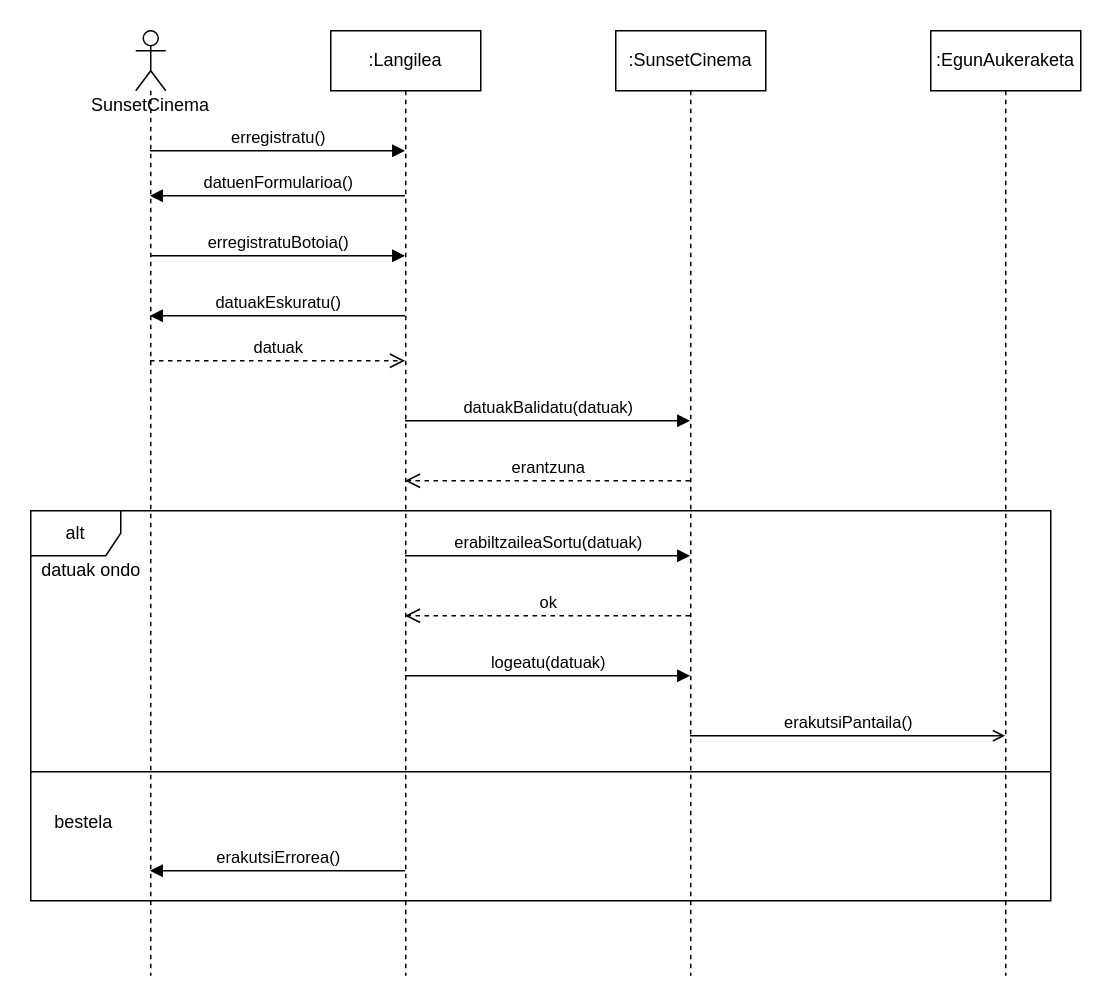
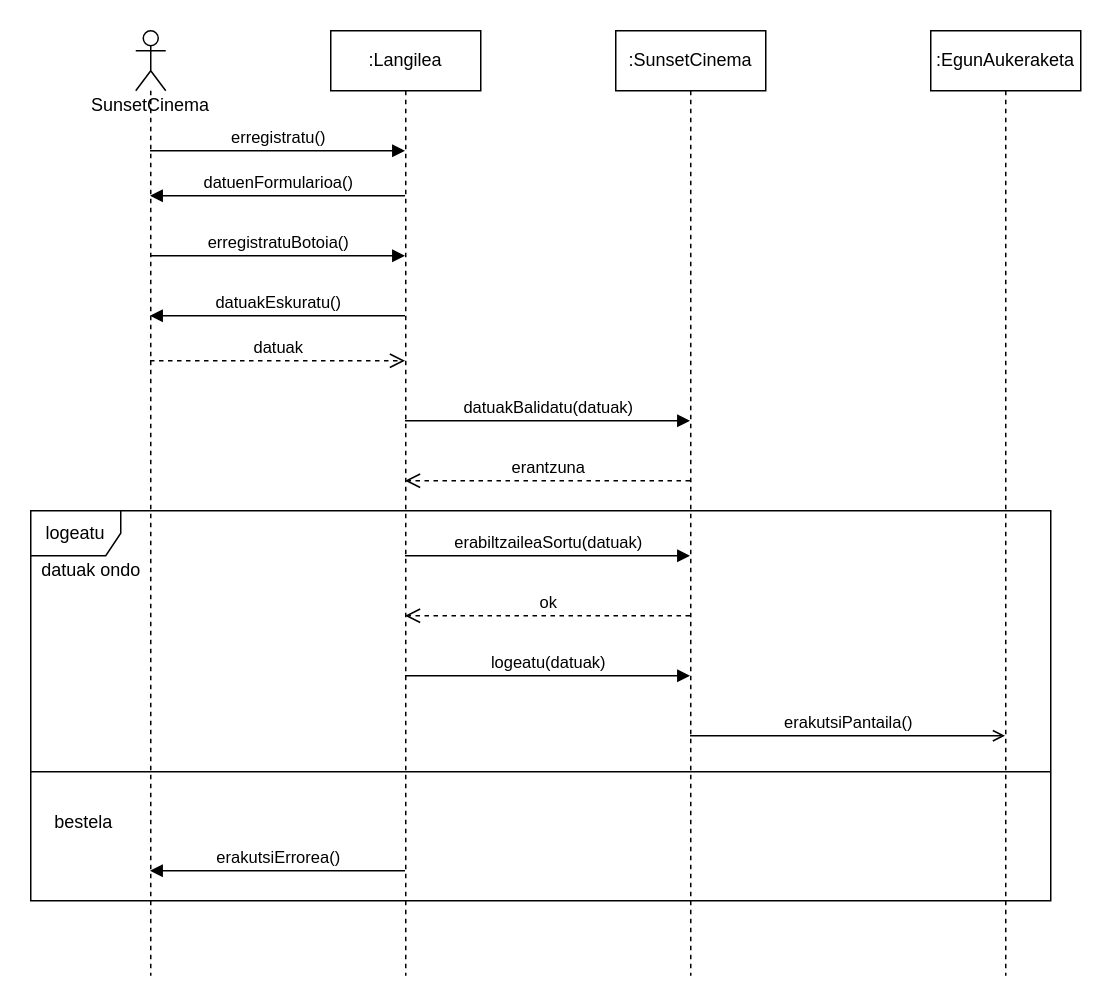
node "alt": label "alt" -> "logeatu"
